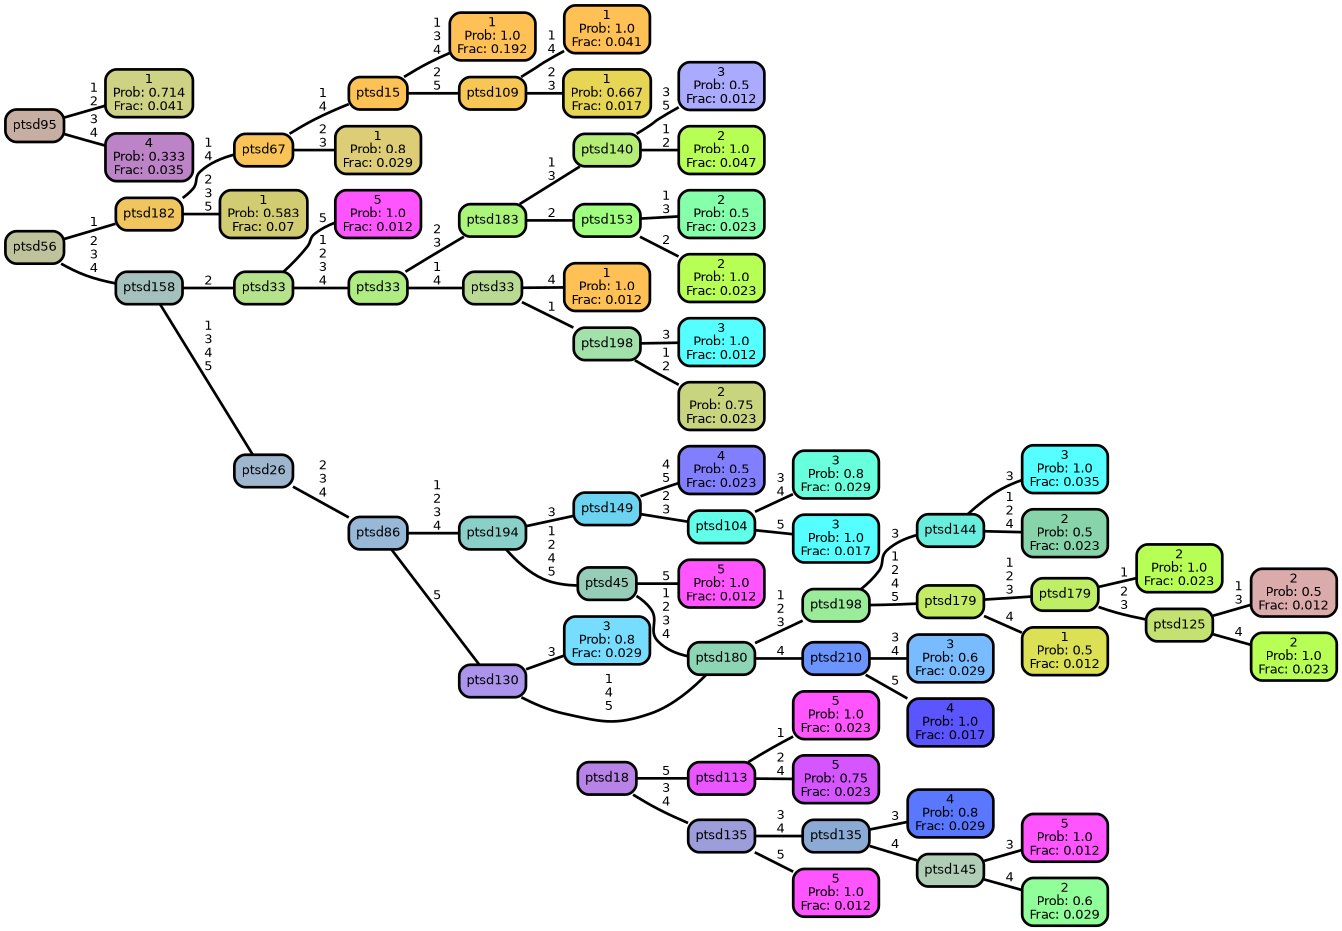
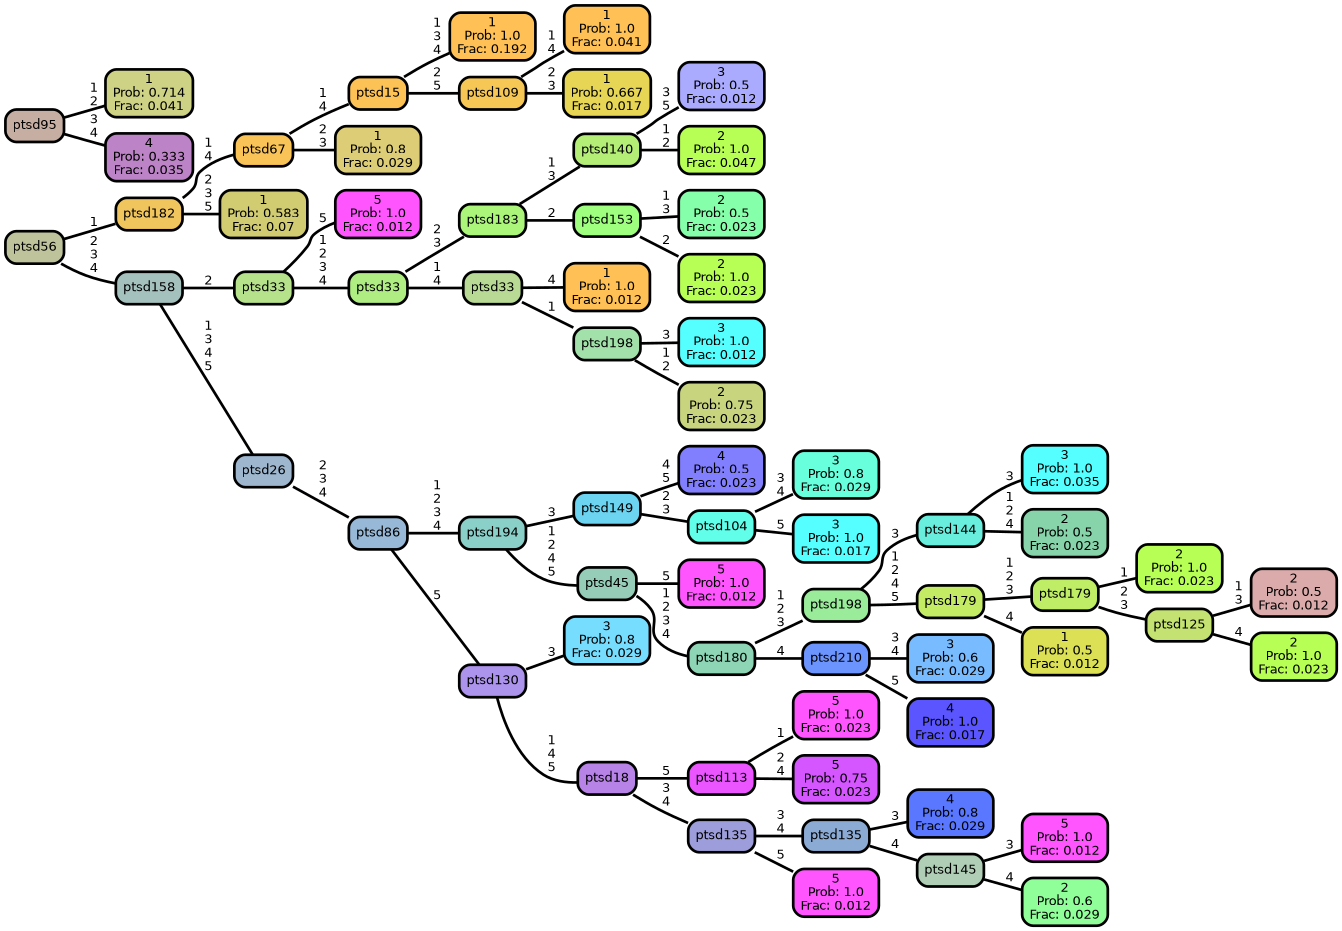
edge "ptsd180" -- "ptsd130": now "ptsd18" -- "ptsd130"
